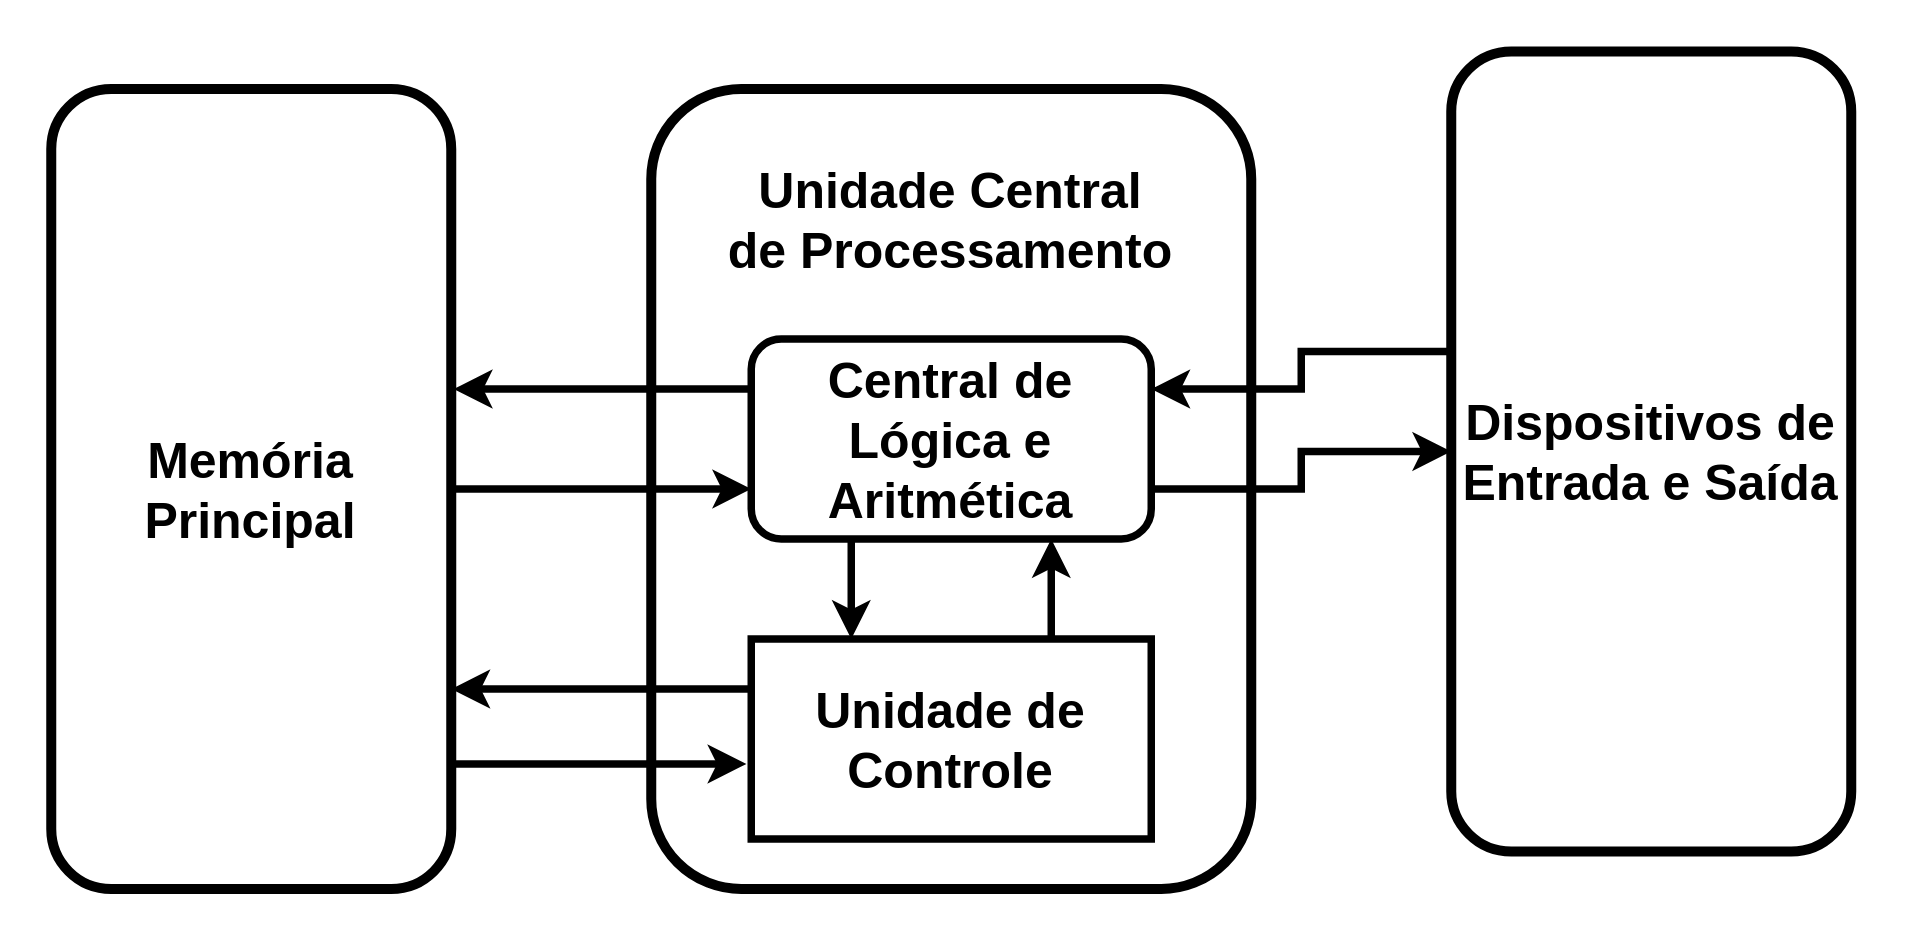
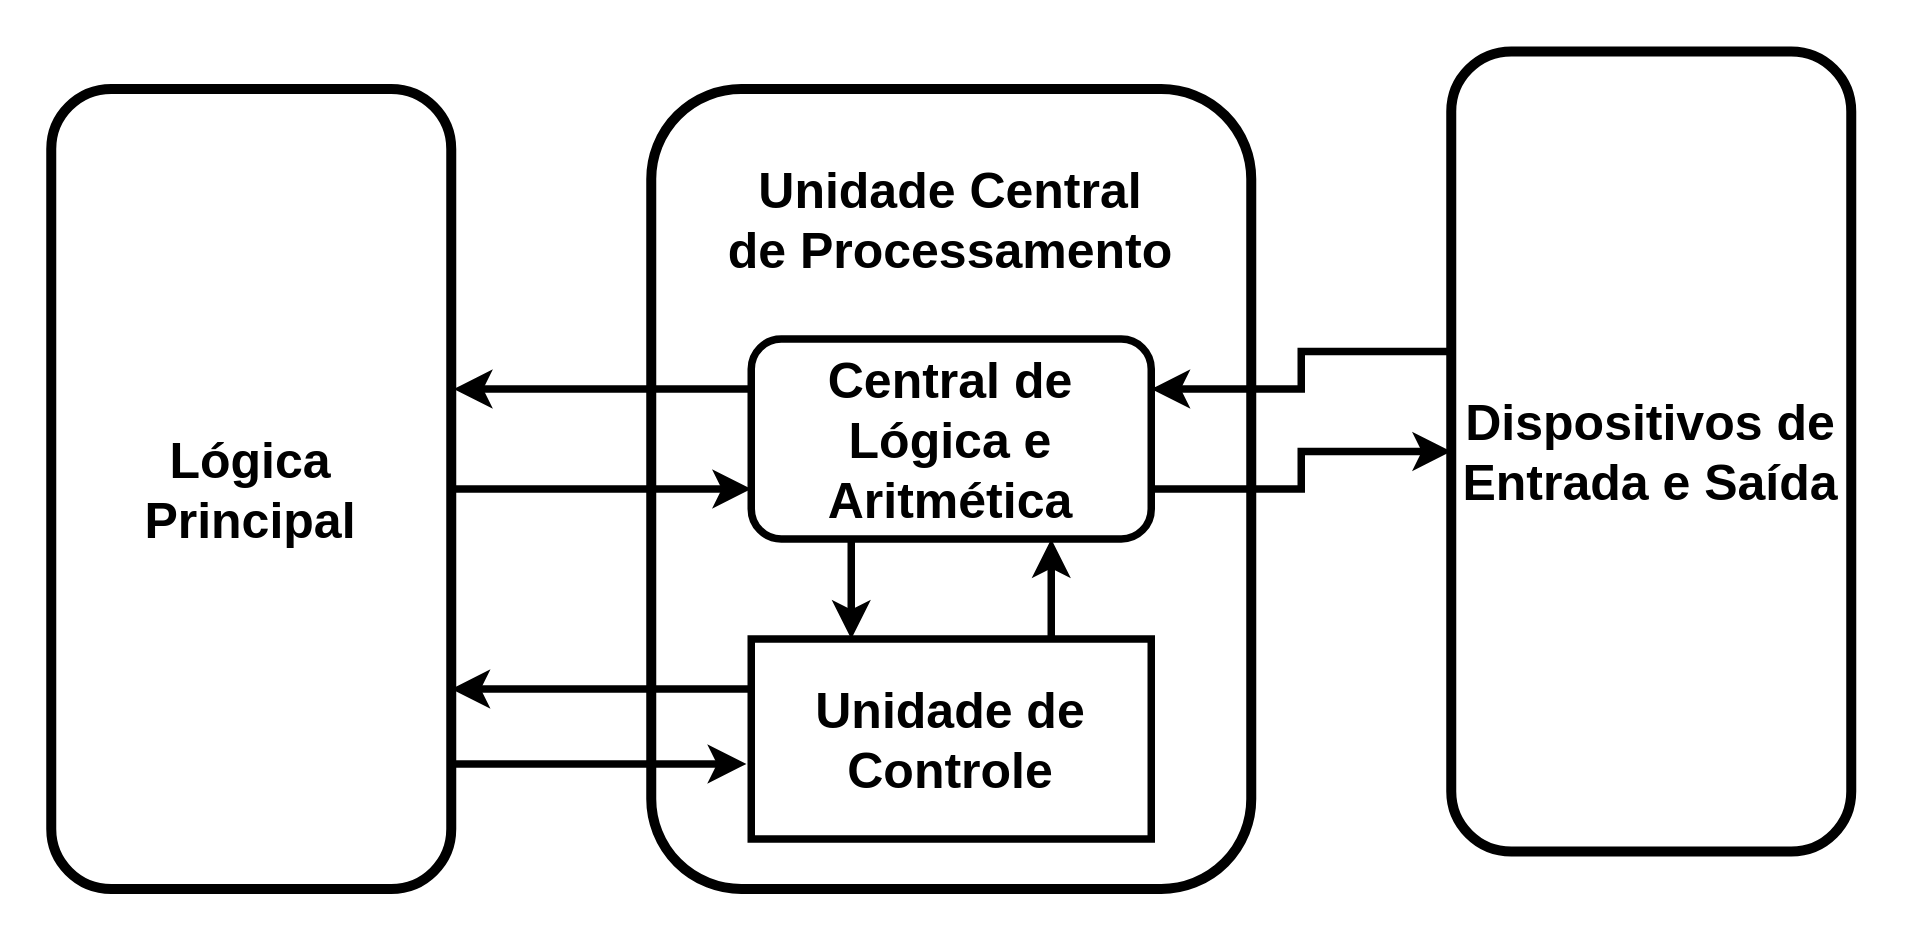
node "MemóriaPrincipal": label "MemóriaPrincipal" -> "LógicaPrincipal"
